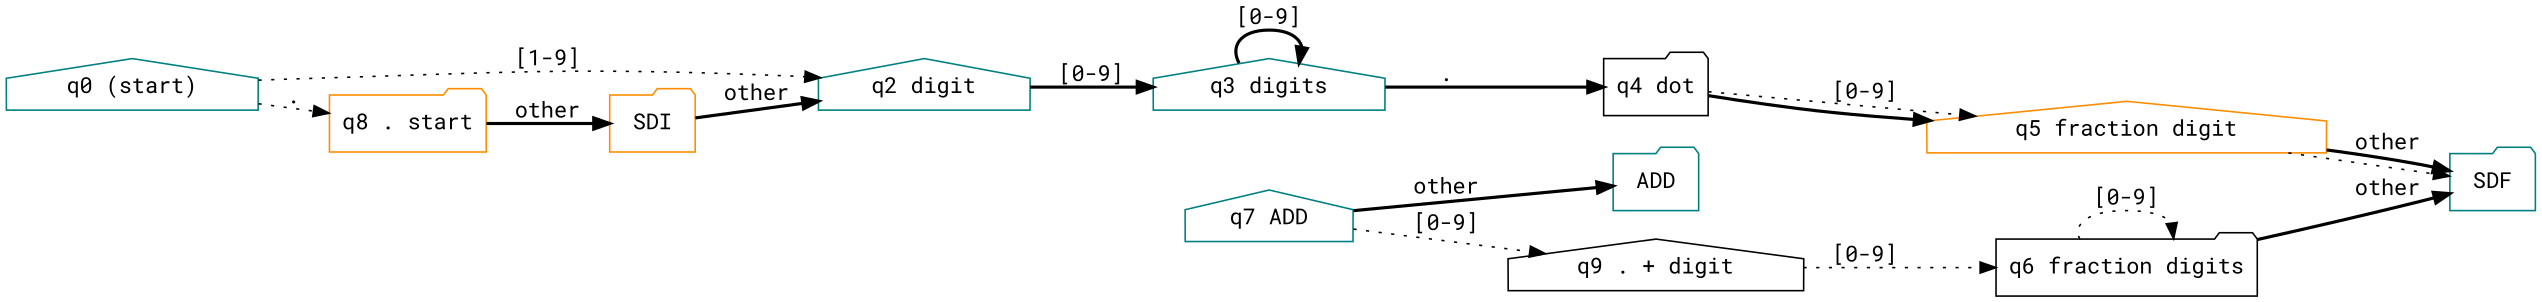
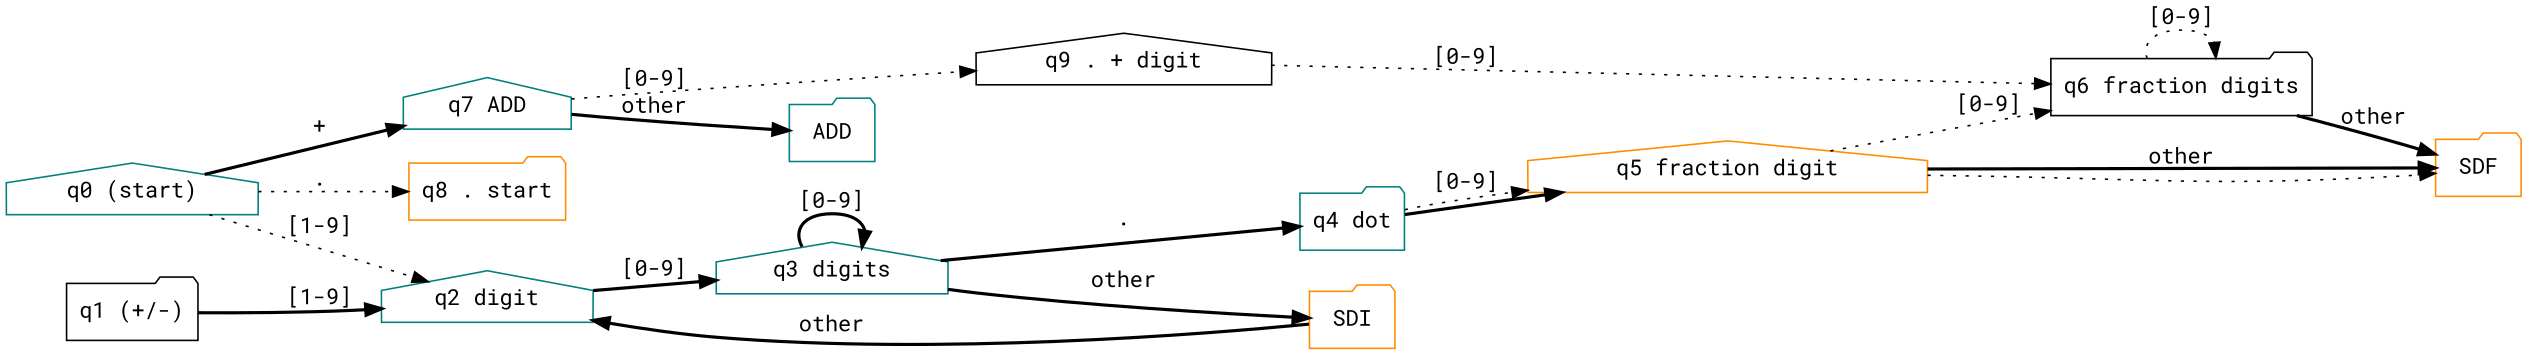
node "q4 dot": color black -> teal
edge "q8 . start" -> "SDI": now "q3 digits" -> "SDI"
edge "q5 fraction digit" -> "q6 fraction digits": added, label "[0-9]"
edge "q0 (start)" -> "q7 ADD": added, label "+"
node "SDF": color teal -> darkorange
node "q1 (+/-)": added
